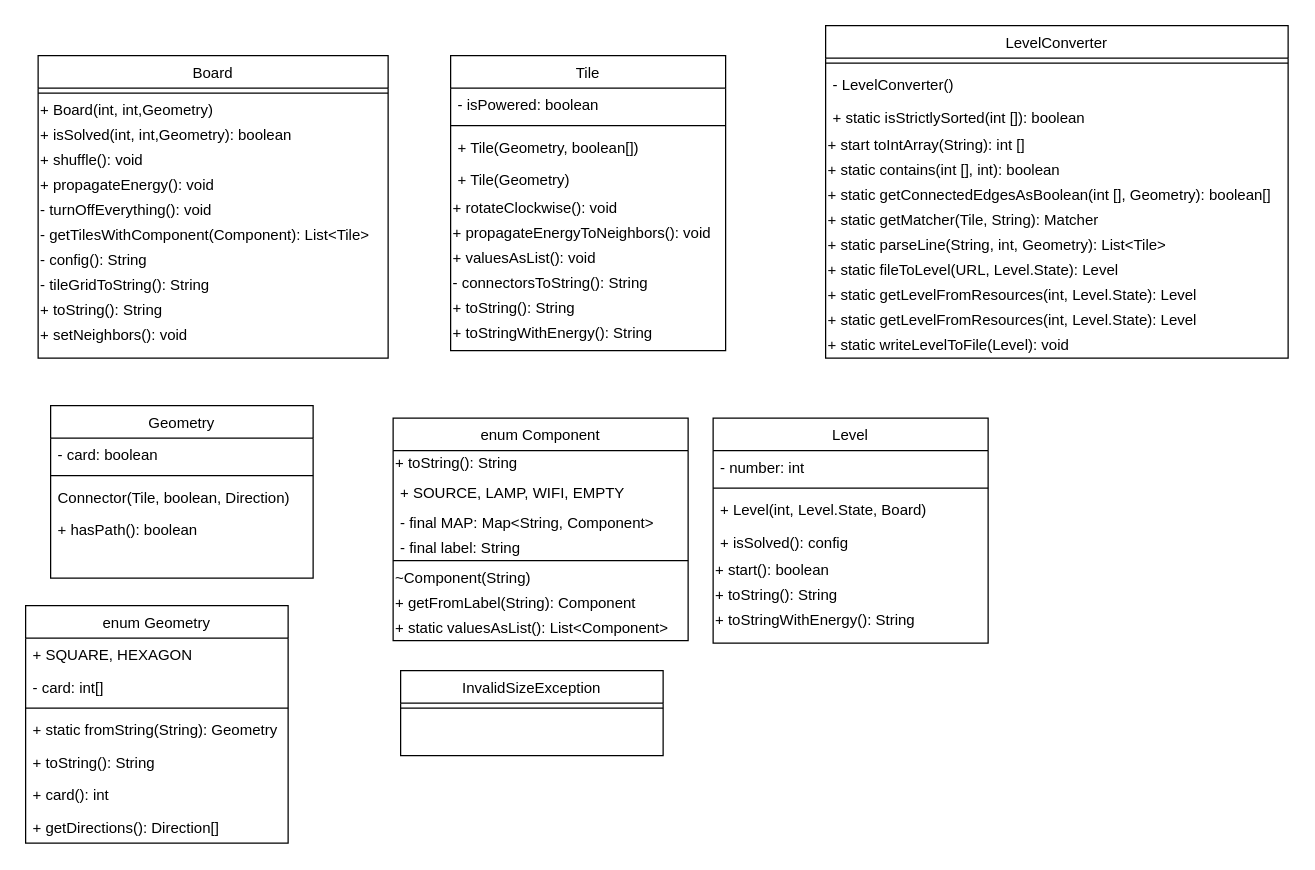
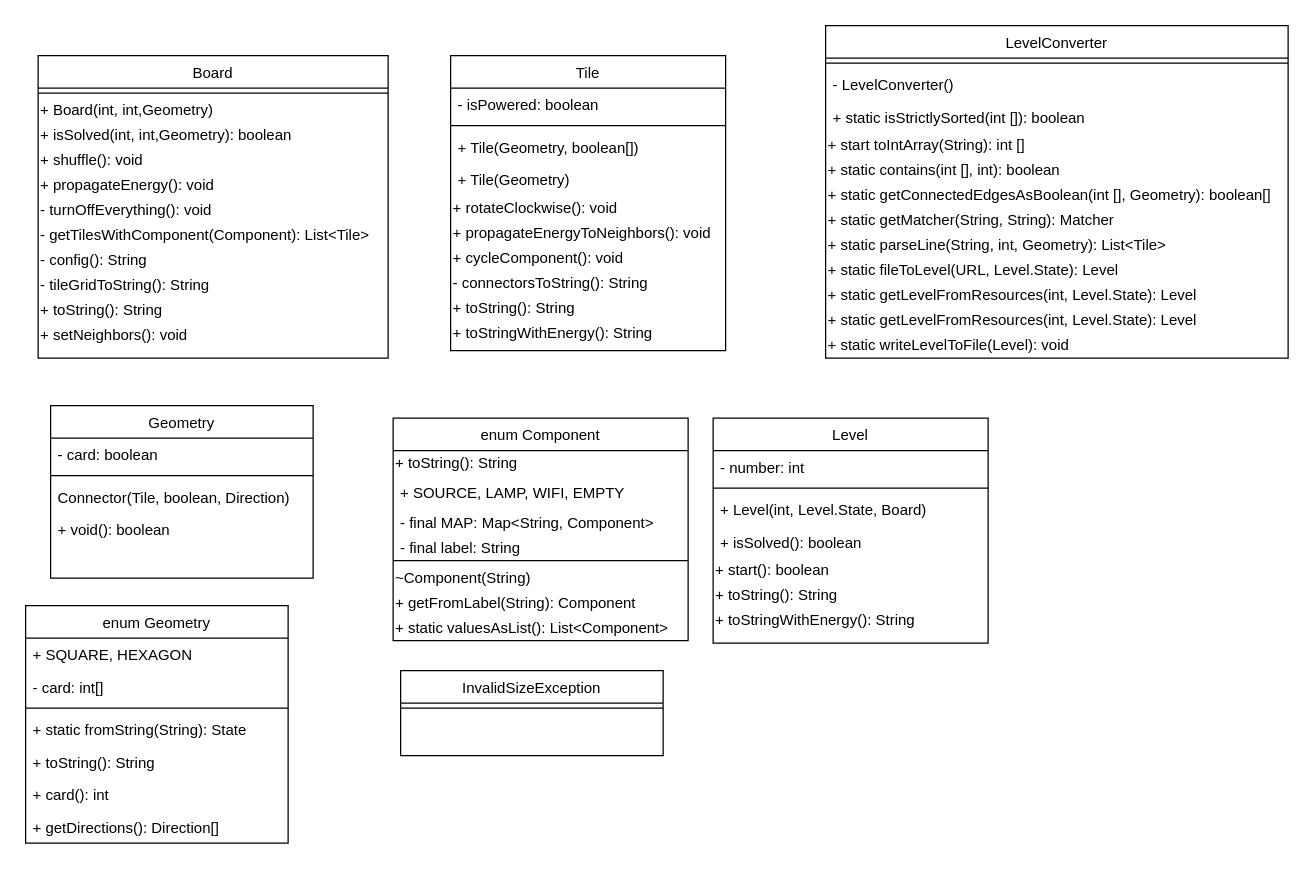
node "+ static getMatcher(Tile, String): Matcher": label "+ static getMatcher(Tile, String): Matcher" -> "+ static getMatcher(String, String): Matcher"
node "+ valuesAsList(): void": label "+ valuesAsList(): void" -> "+ cycleComponent(): void"
node "+ hasPath(): boolean": label "+ hasPath(): boolean" -> "+ void(): boolean"
node "+ isSolved(): config": label "+ isSolved(): config" -> "+ isSolved(): boolean"
node "+ static fromString(String): Geometry": label "+ static fromString(String): Geometry" -> "+ static fromString(String): State"
